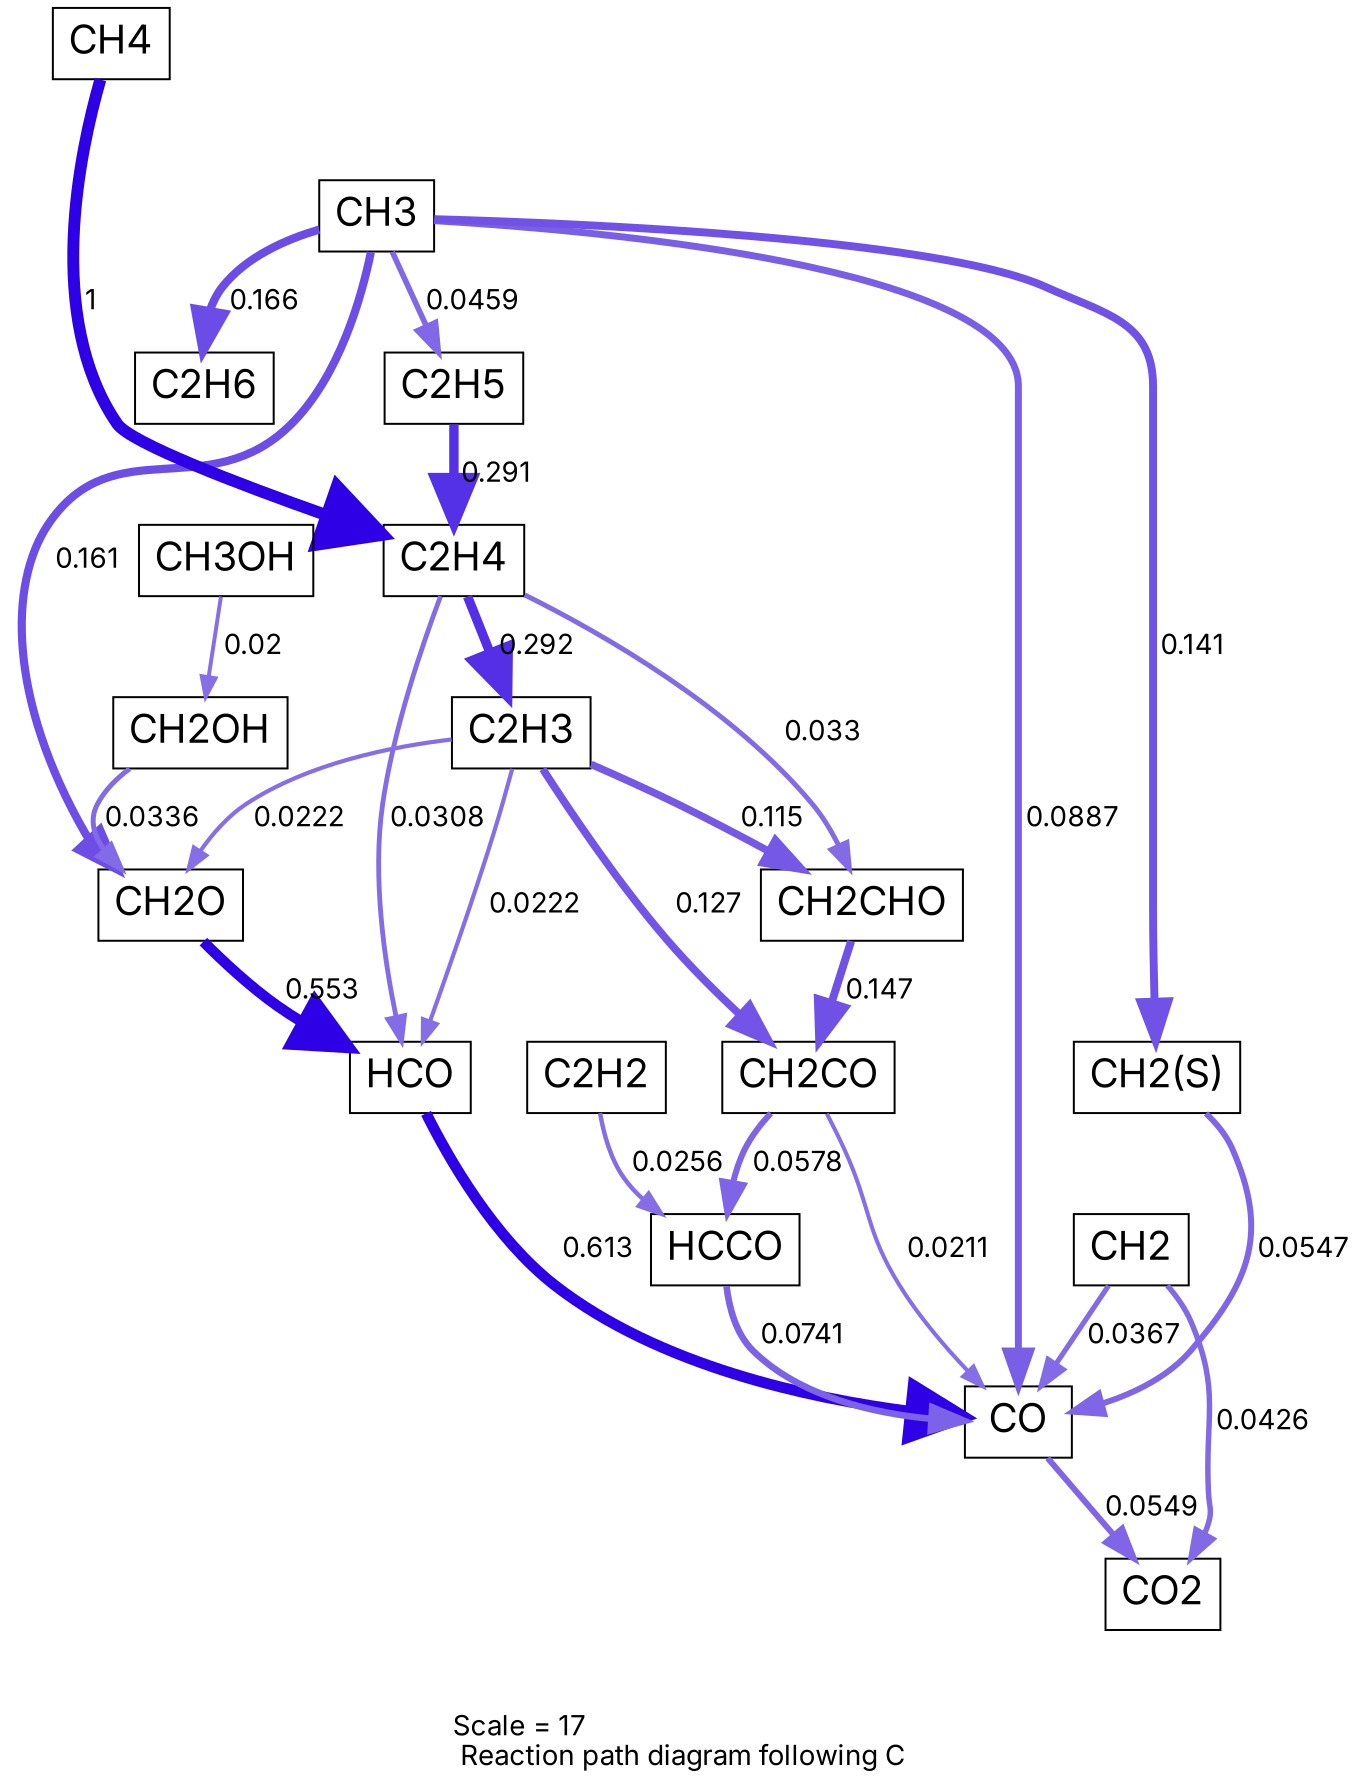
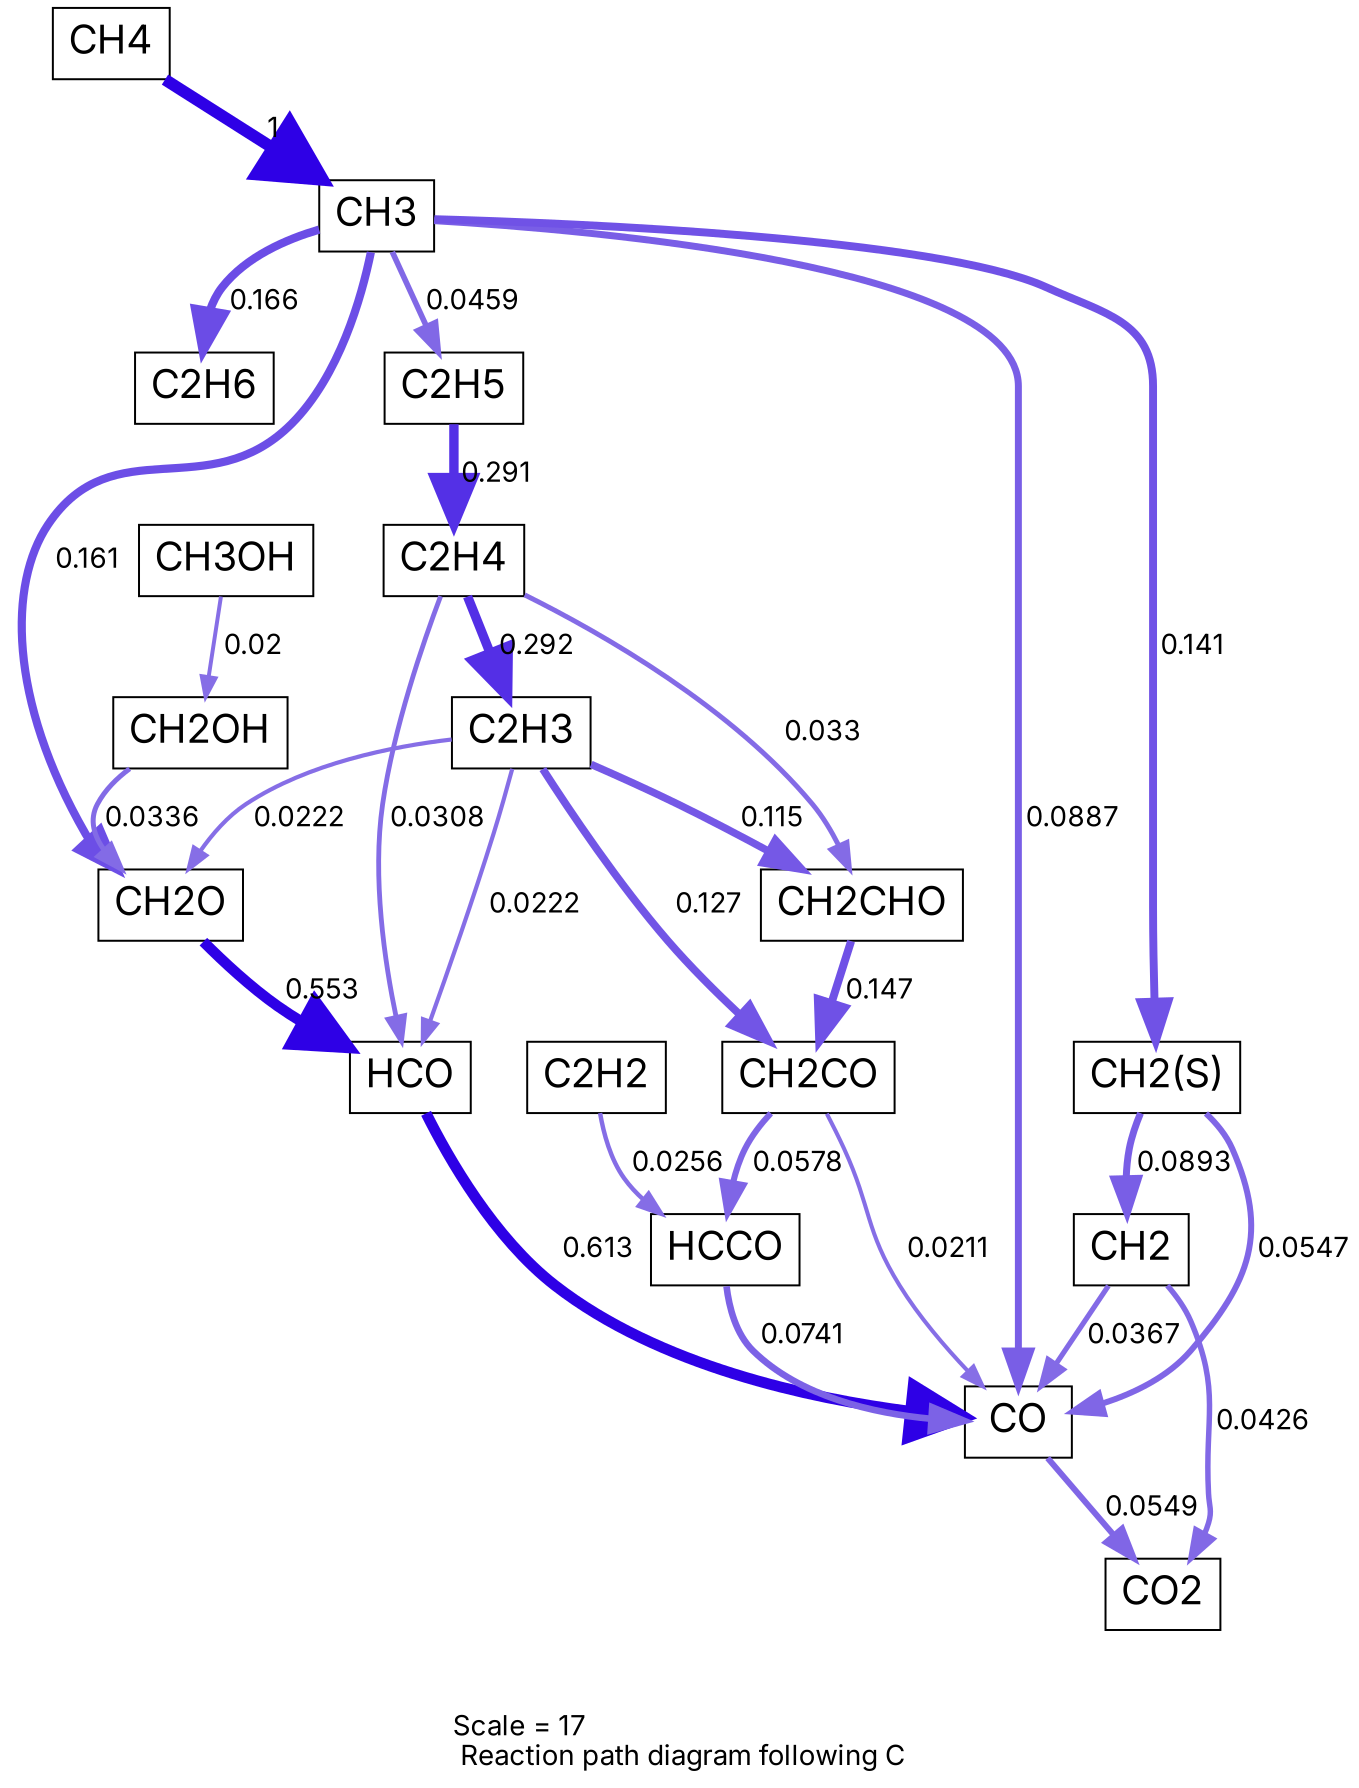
edge "CH4" -> "C2H4": now "CH4" -> "CH3"
edge "CH2(S)" -> "CH2": added, label "0.0893"
